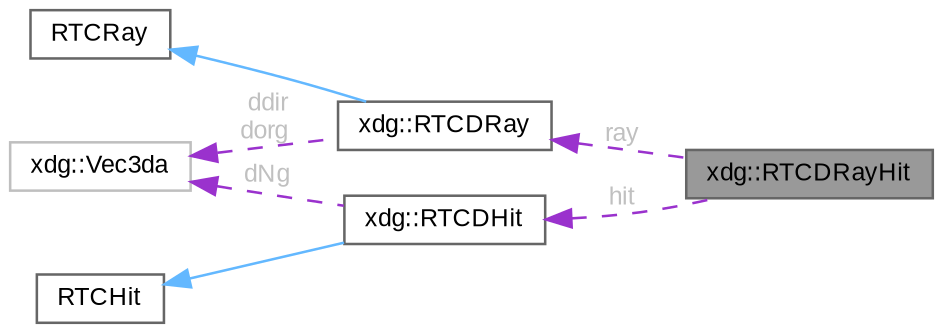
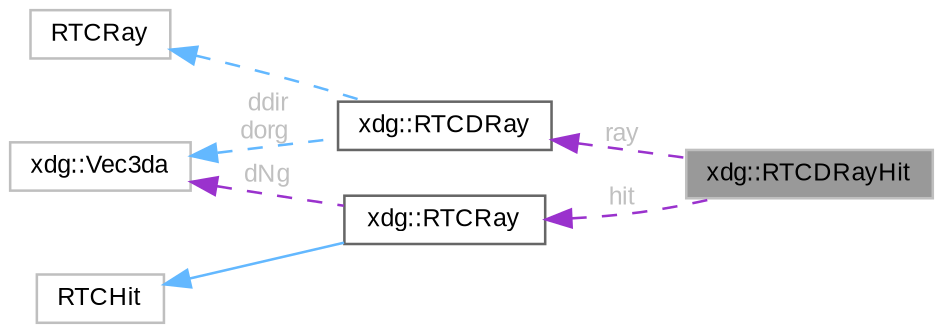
node "RTCRay": color gray40 -> grey75
edge "xdg::RTCDRay" -> "RTCRay": style solid -> dashed
edge "xdg::RTCDRay" -> "xdg::Vec3da": color darkorchid3 -> steelblue1
node "xdg::RTCDRayHit": color gray40 -> grey75
node "xdg::RTCDHit": label "xdg::RTCDHit" -> "xdg::RTCRay"
node "RTCHit": color gray40 -> grey75
